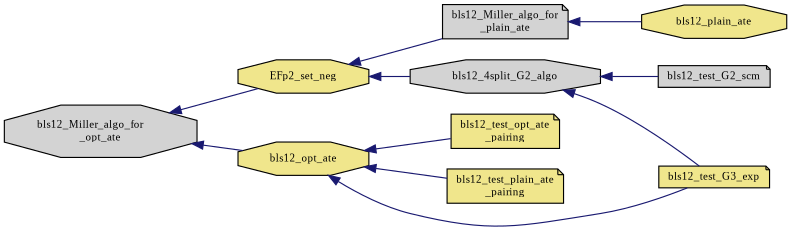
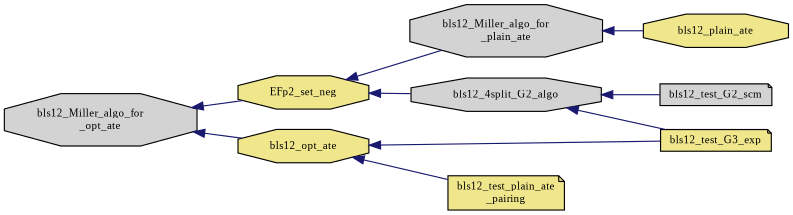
node "bls12_Miller_algo_for _plain_ate": shape note -> octagon
node "bls12_test_opt_ate _pairing": removed
